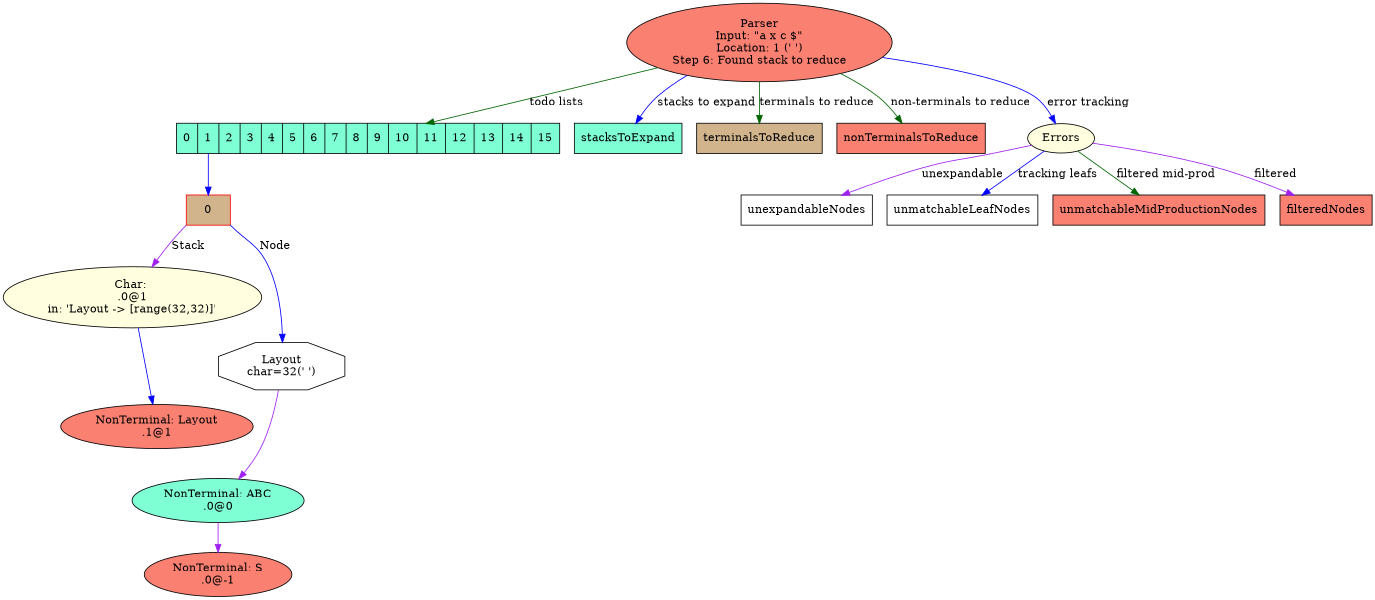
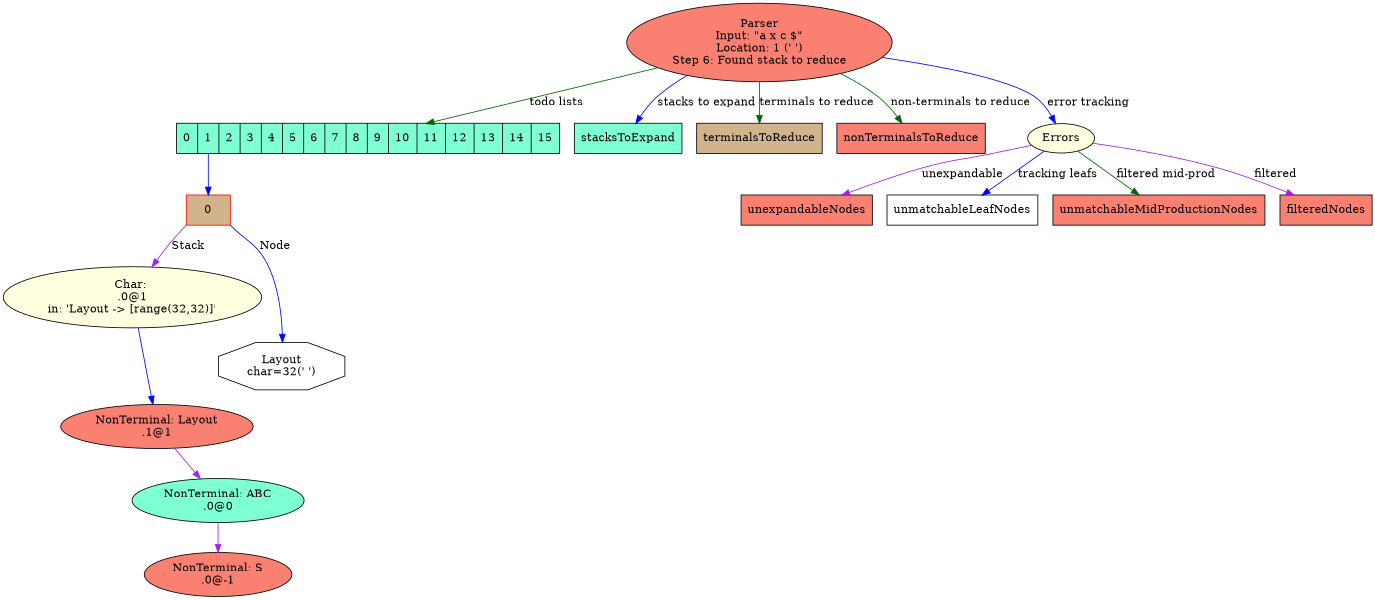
node "unexpandableNodes": fillcolor white -> salmon
edge "Layout char=32(' ')" -> "NonTerminal: ABC .0@0": now "NonTerminal: Layout .1@1" -> "NonTerminal: ABC .0@0"
